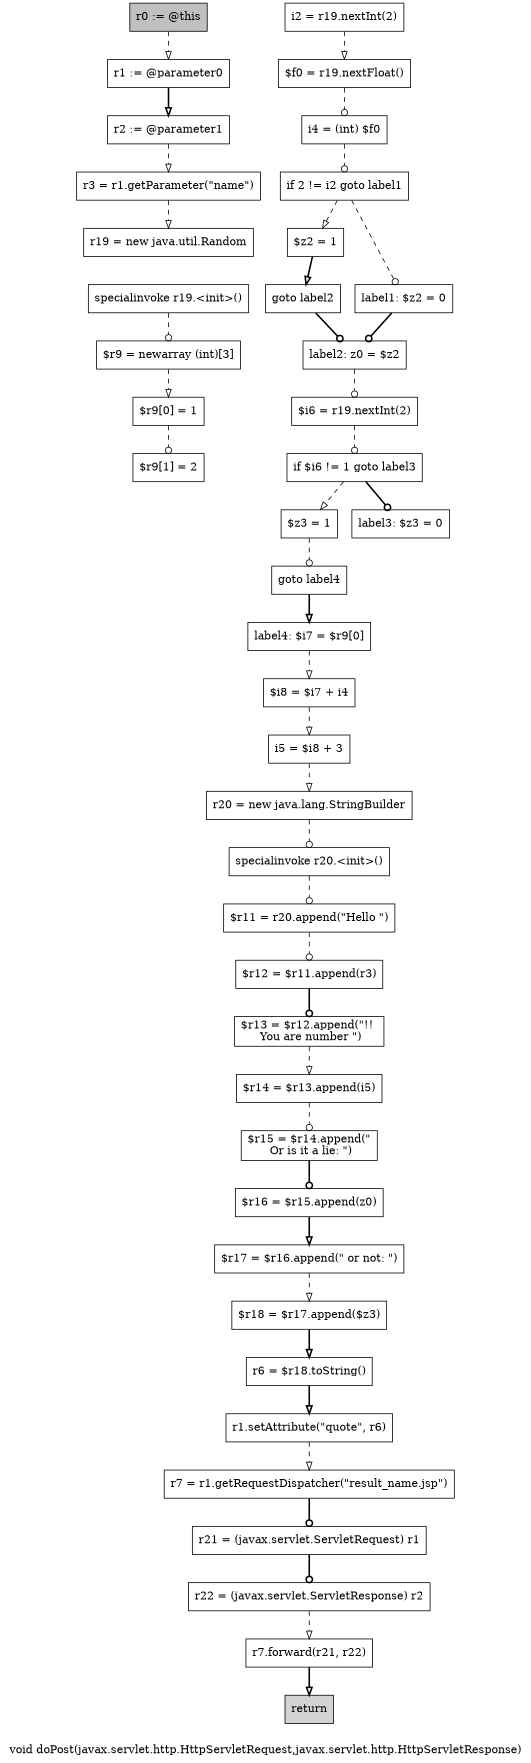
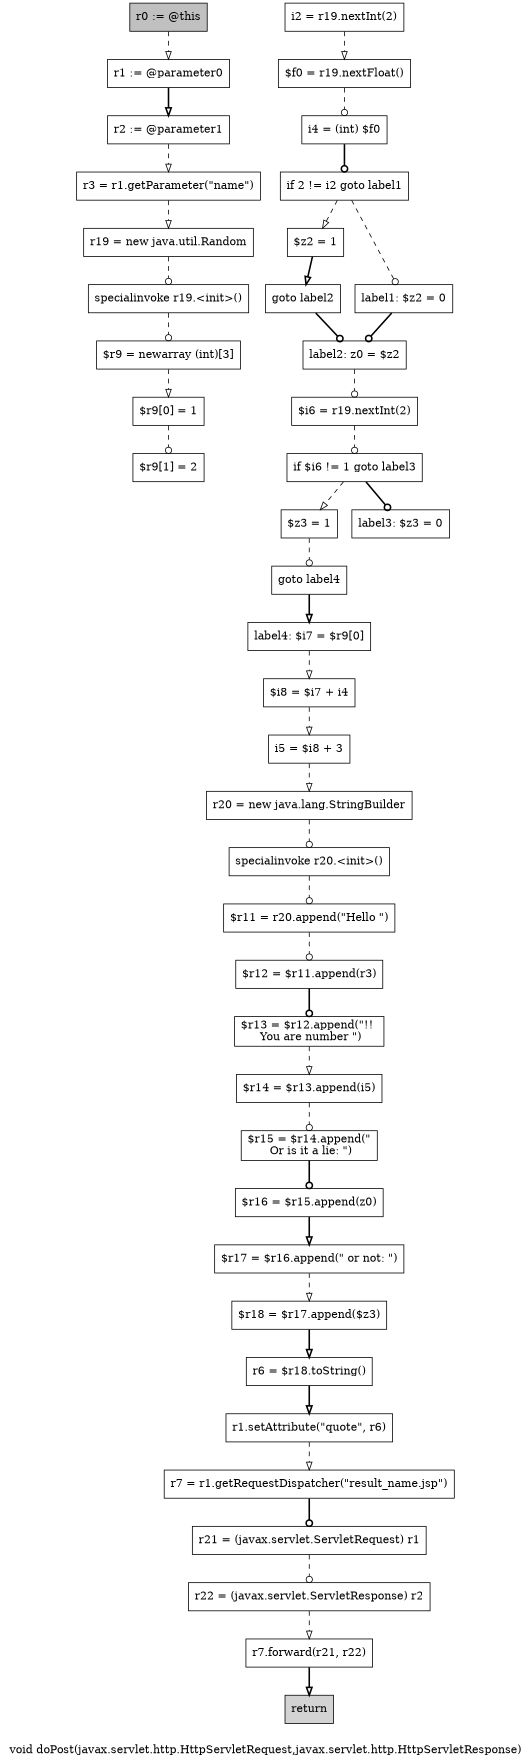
edge "i4 = (int) $f0" -> "if 2 != i2 goto label1": style dashed -> bold
edge "r19 = new java.util.Random" -> "specialinvoke r19.<init>()": added
edge "r21 = (javax.servlet.ServletRequest) r1" -> "r22 = (javax.servlet.ServletResponse) r2": style bold -> dashed
